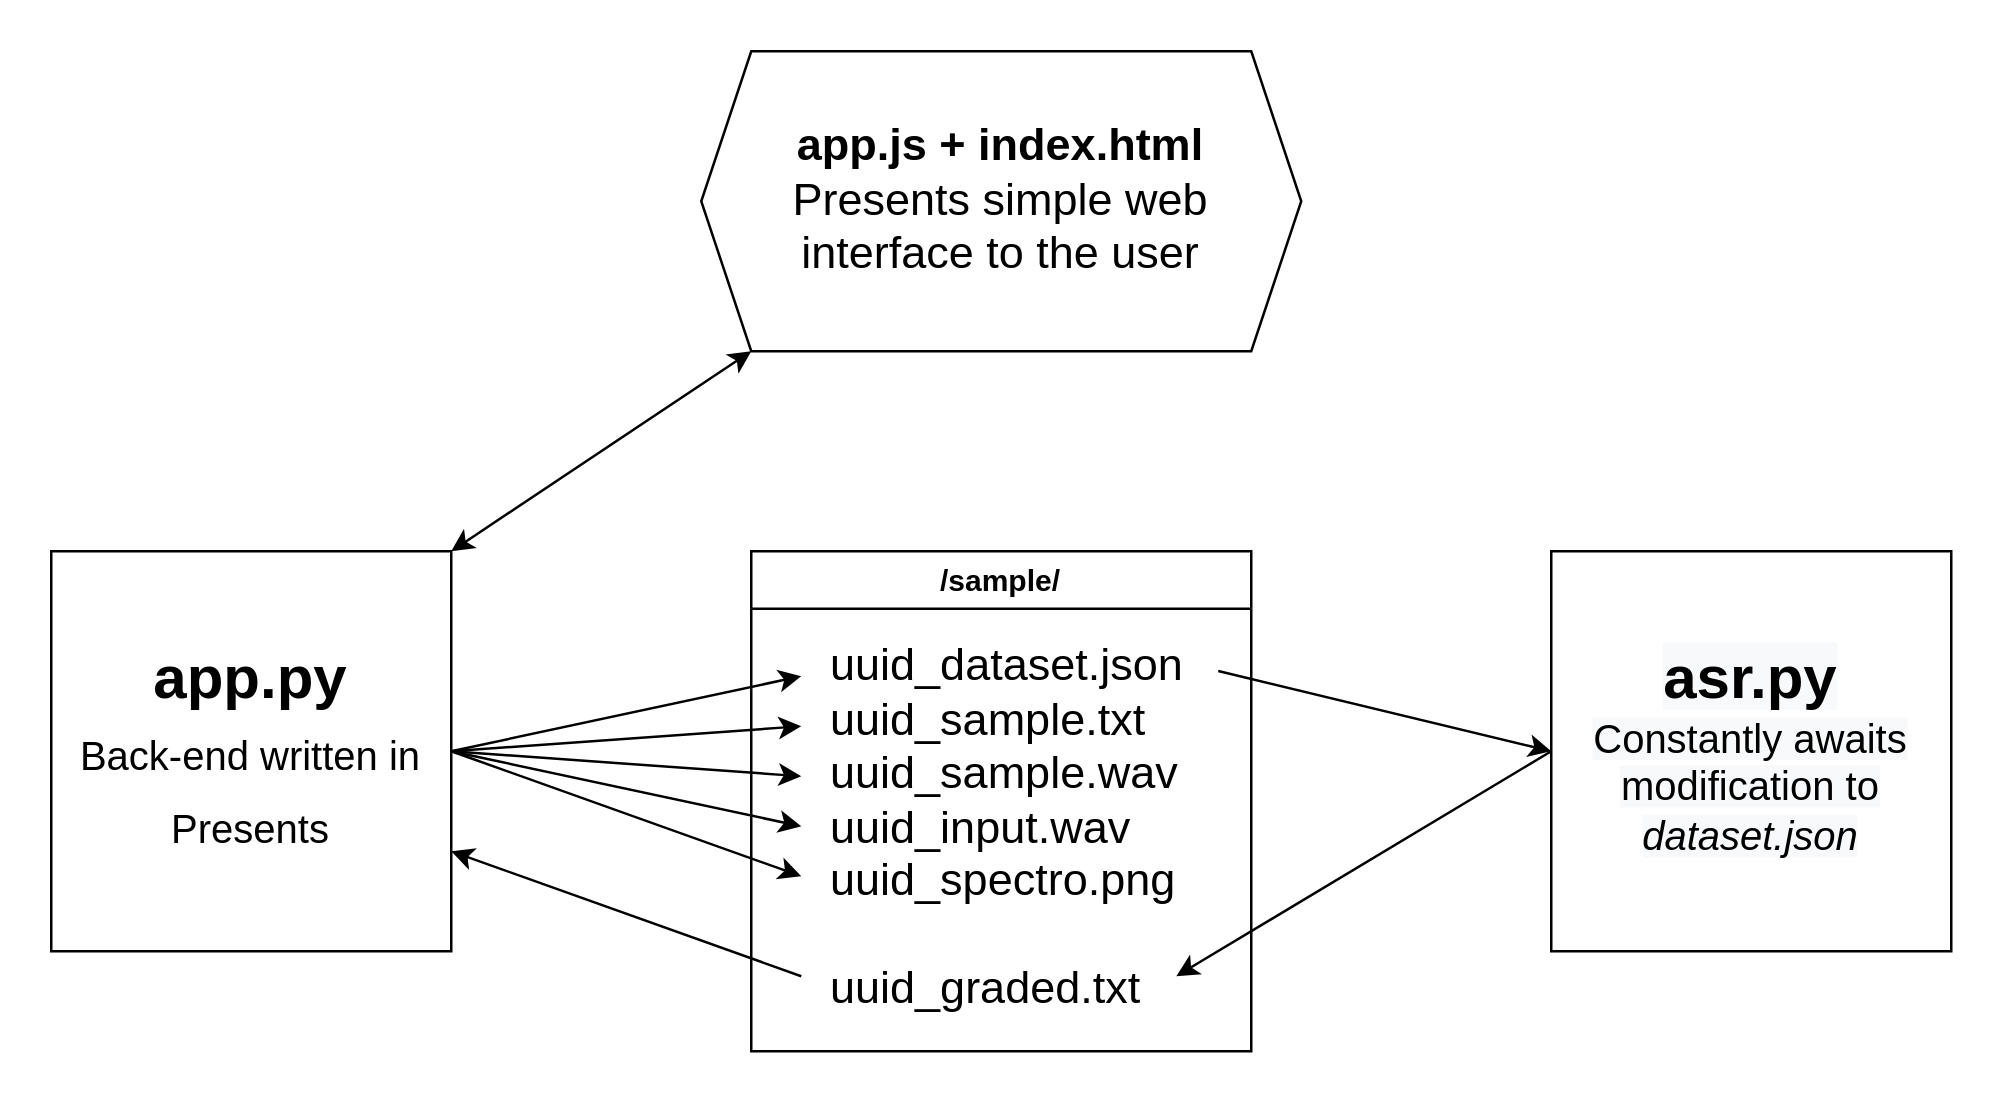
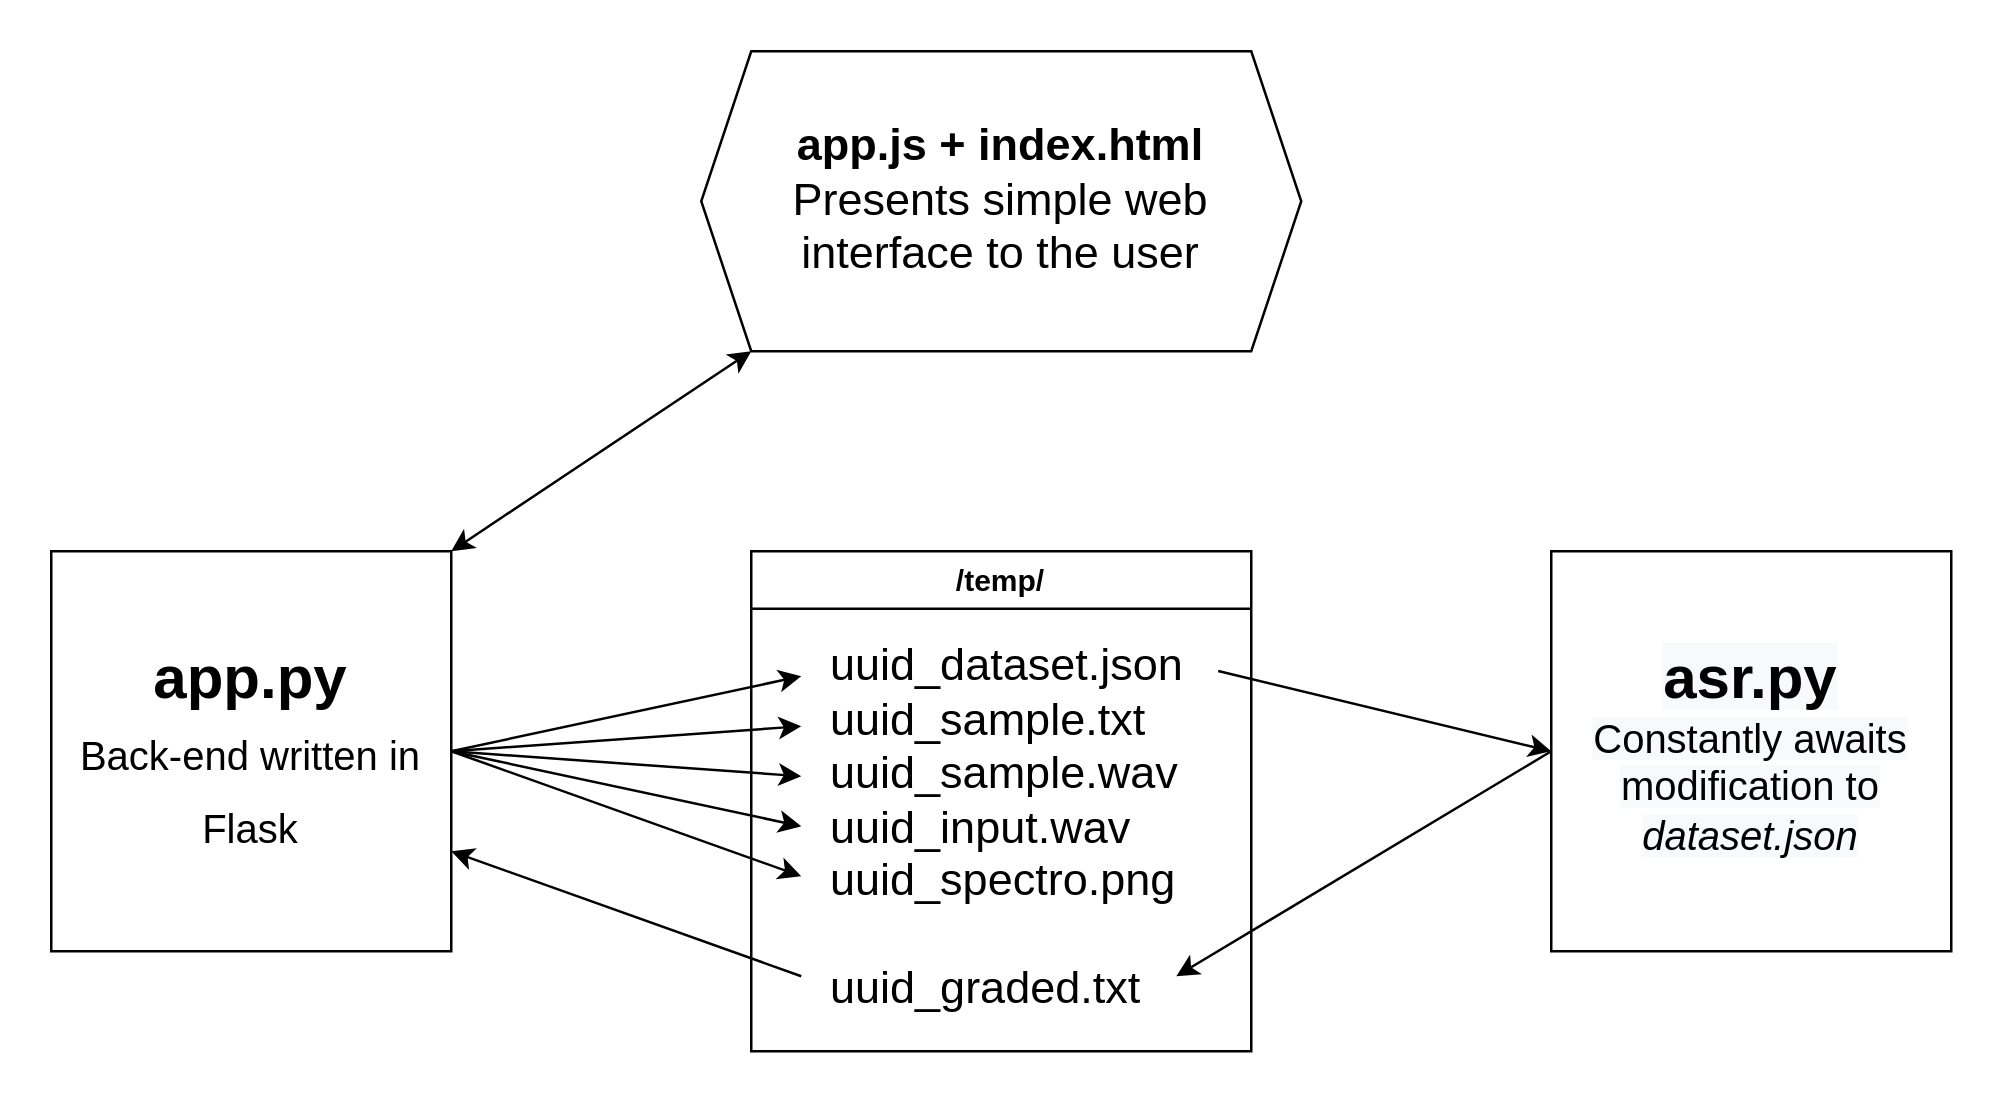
node "/sample/": label "/sample/" -> "/temp/"
node "app.py Back-end written in Presents": label "app.py Back-end written in Presents" -> "app.py Back-end written in Flask"
